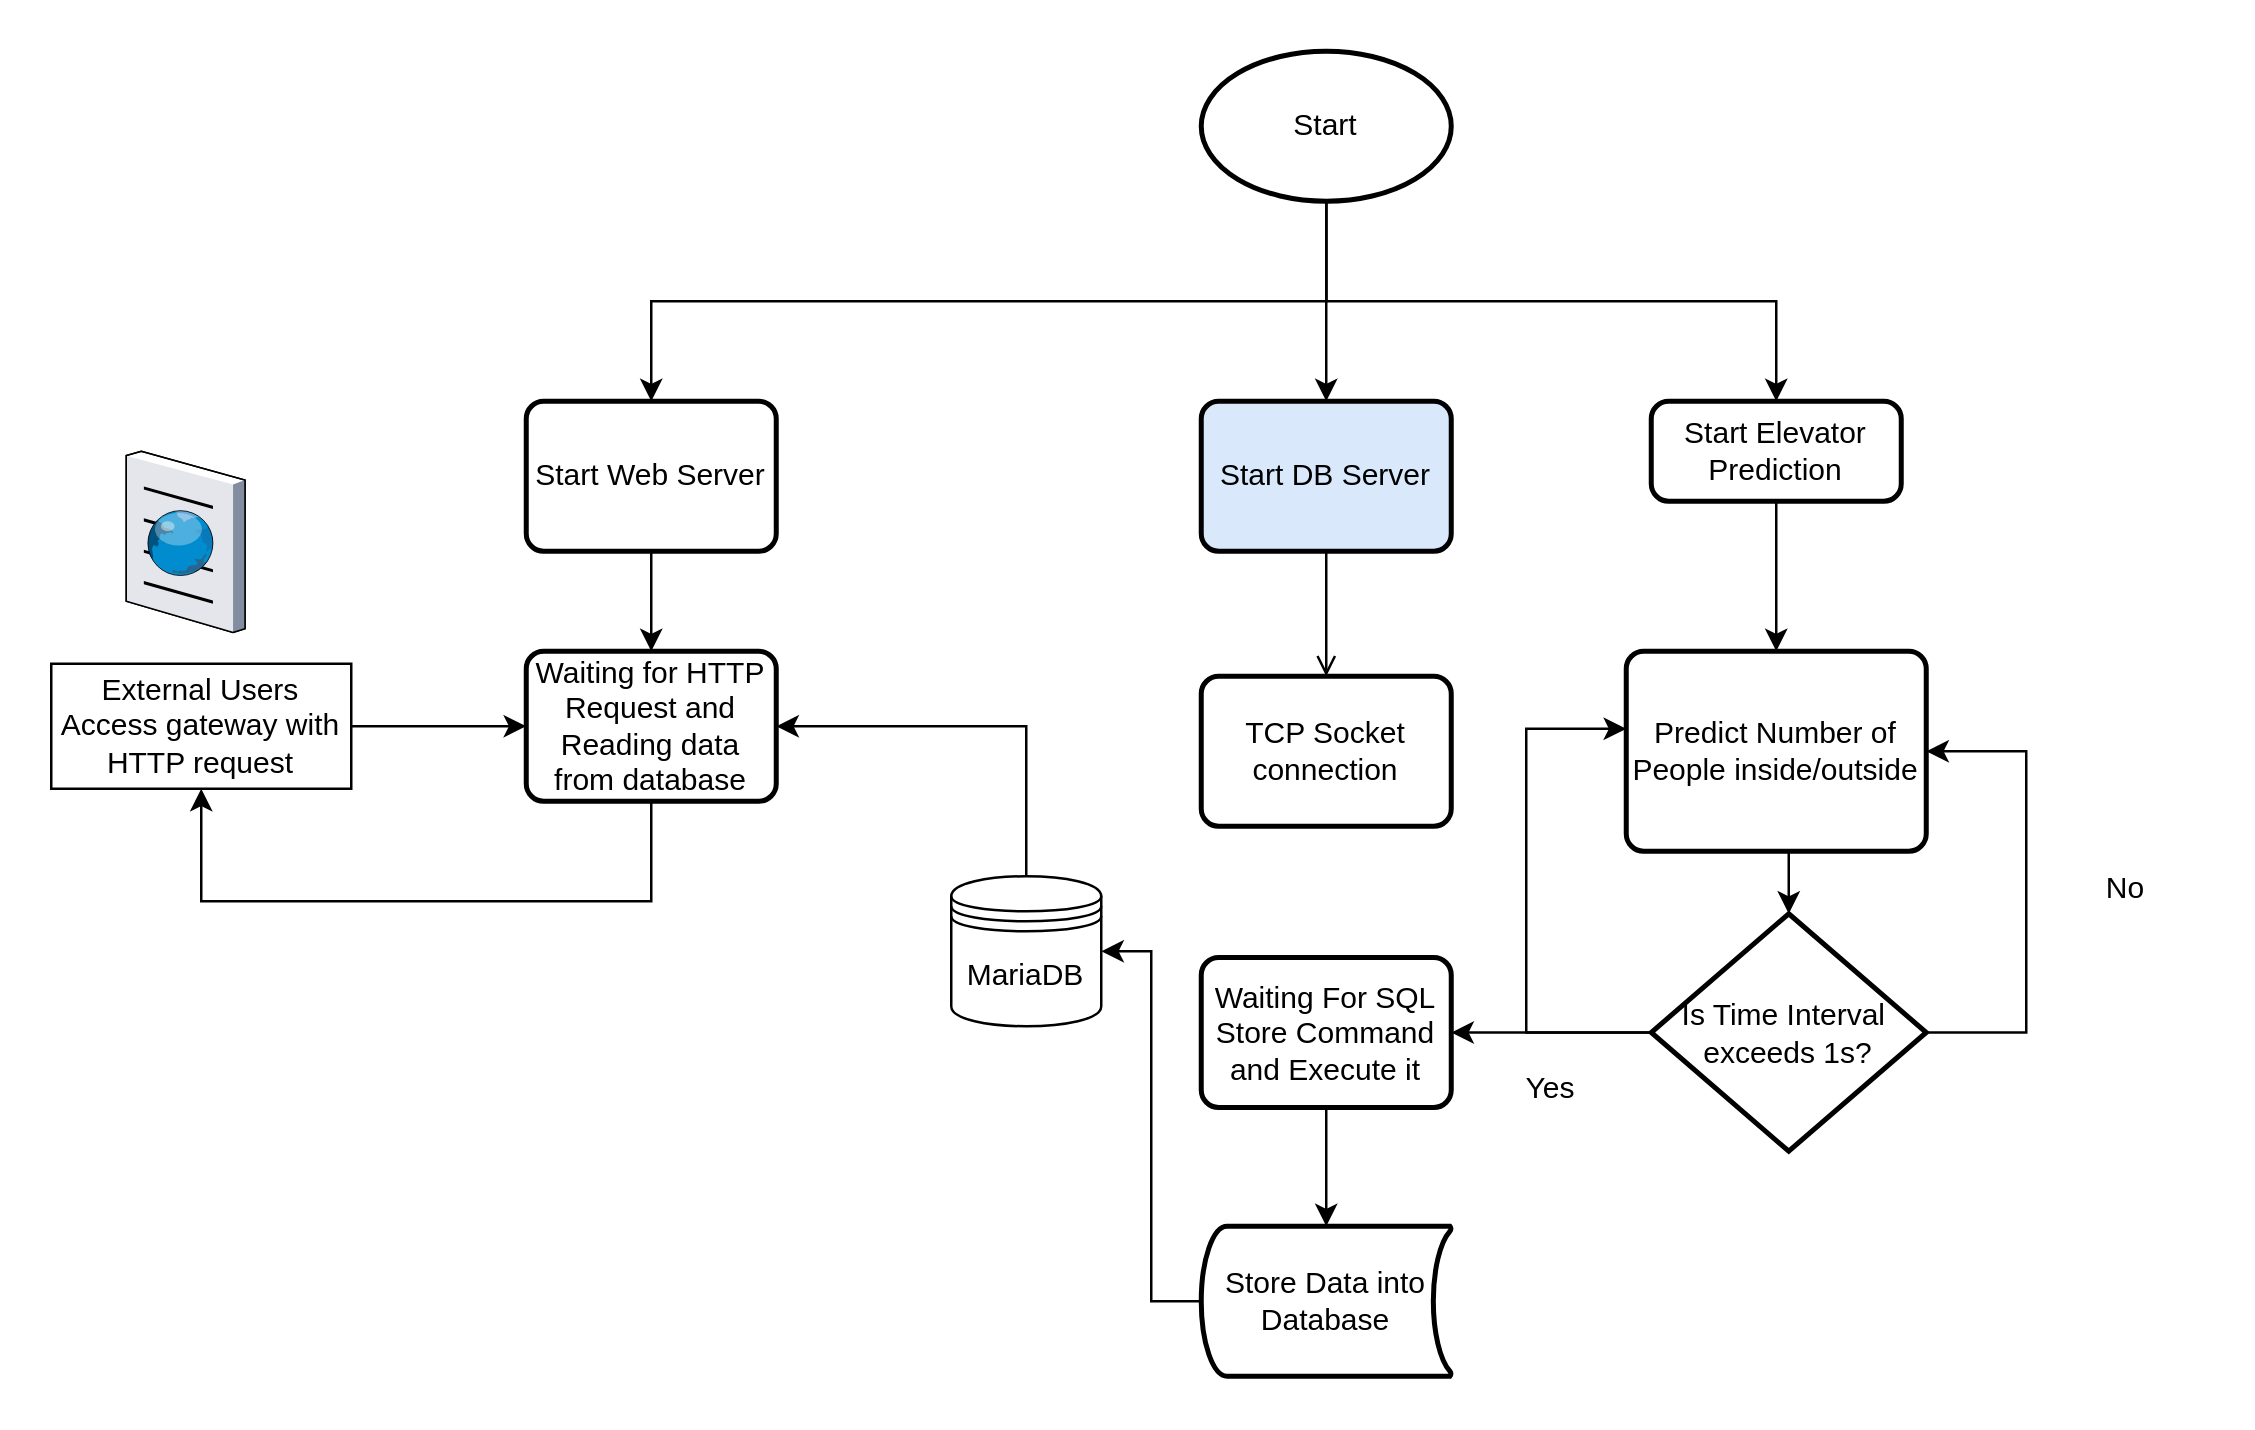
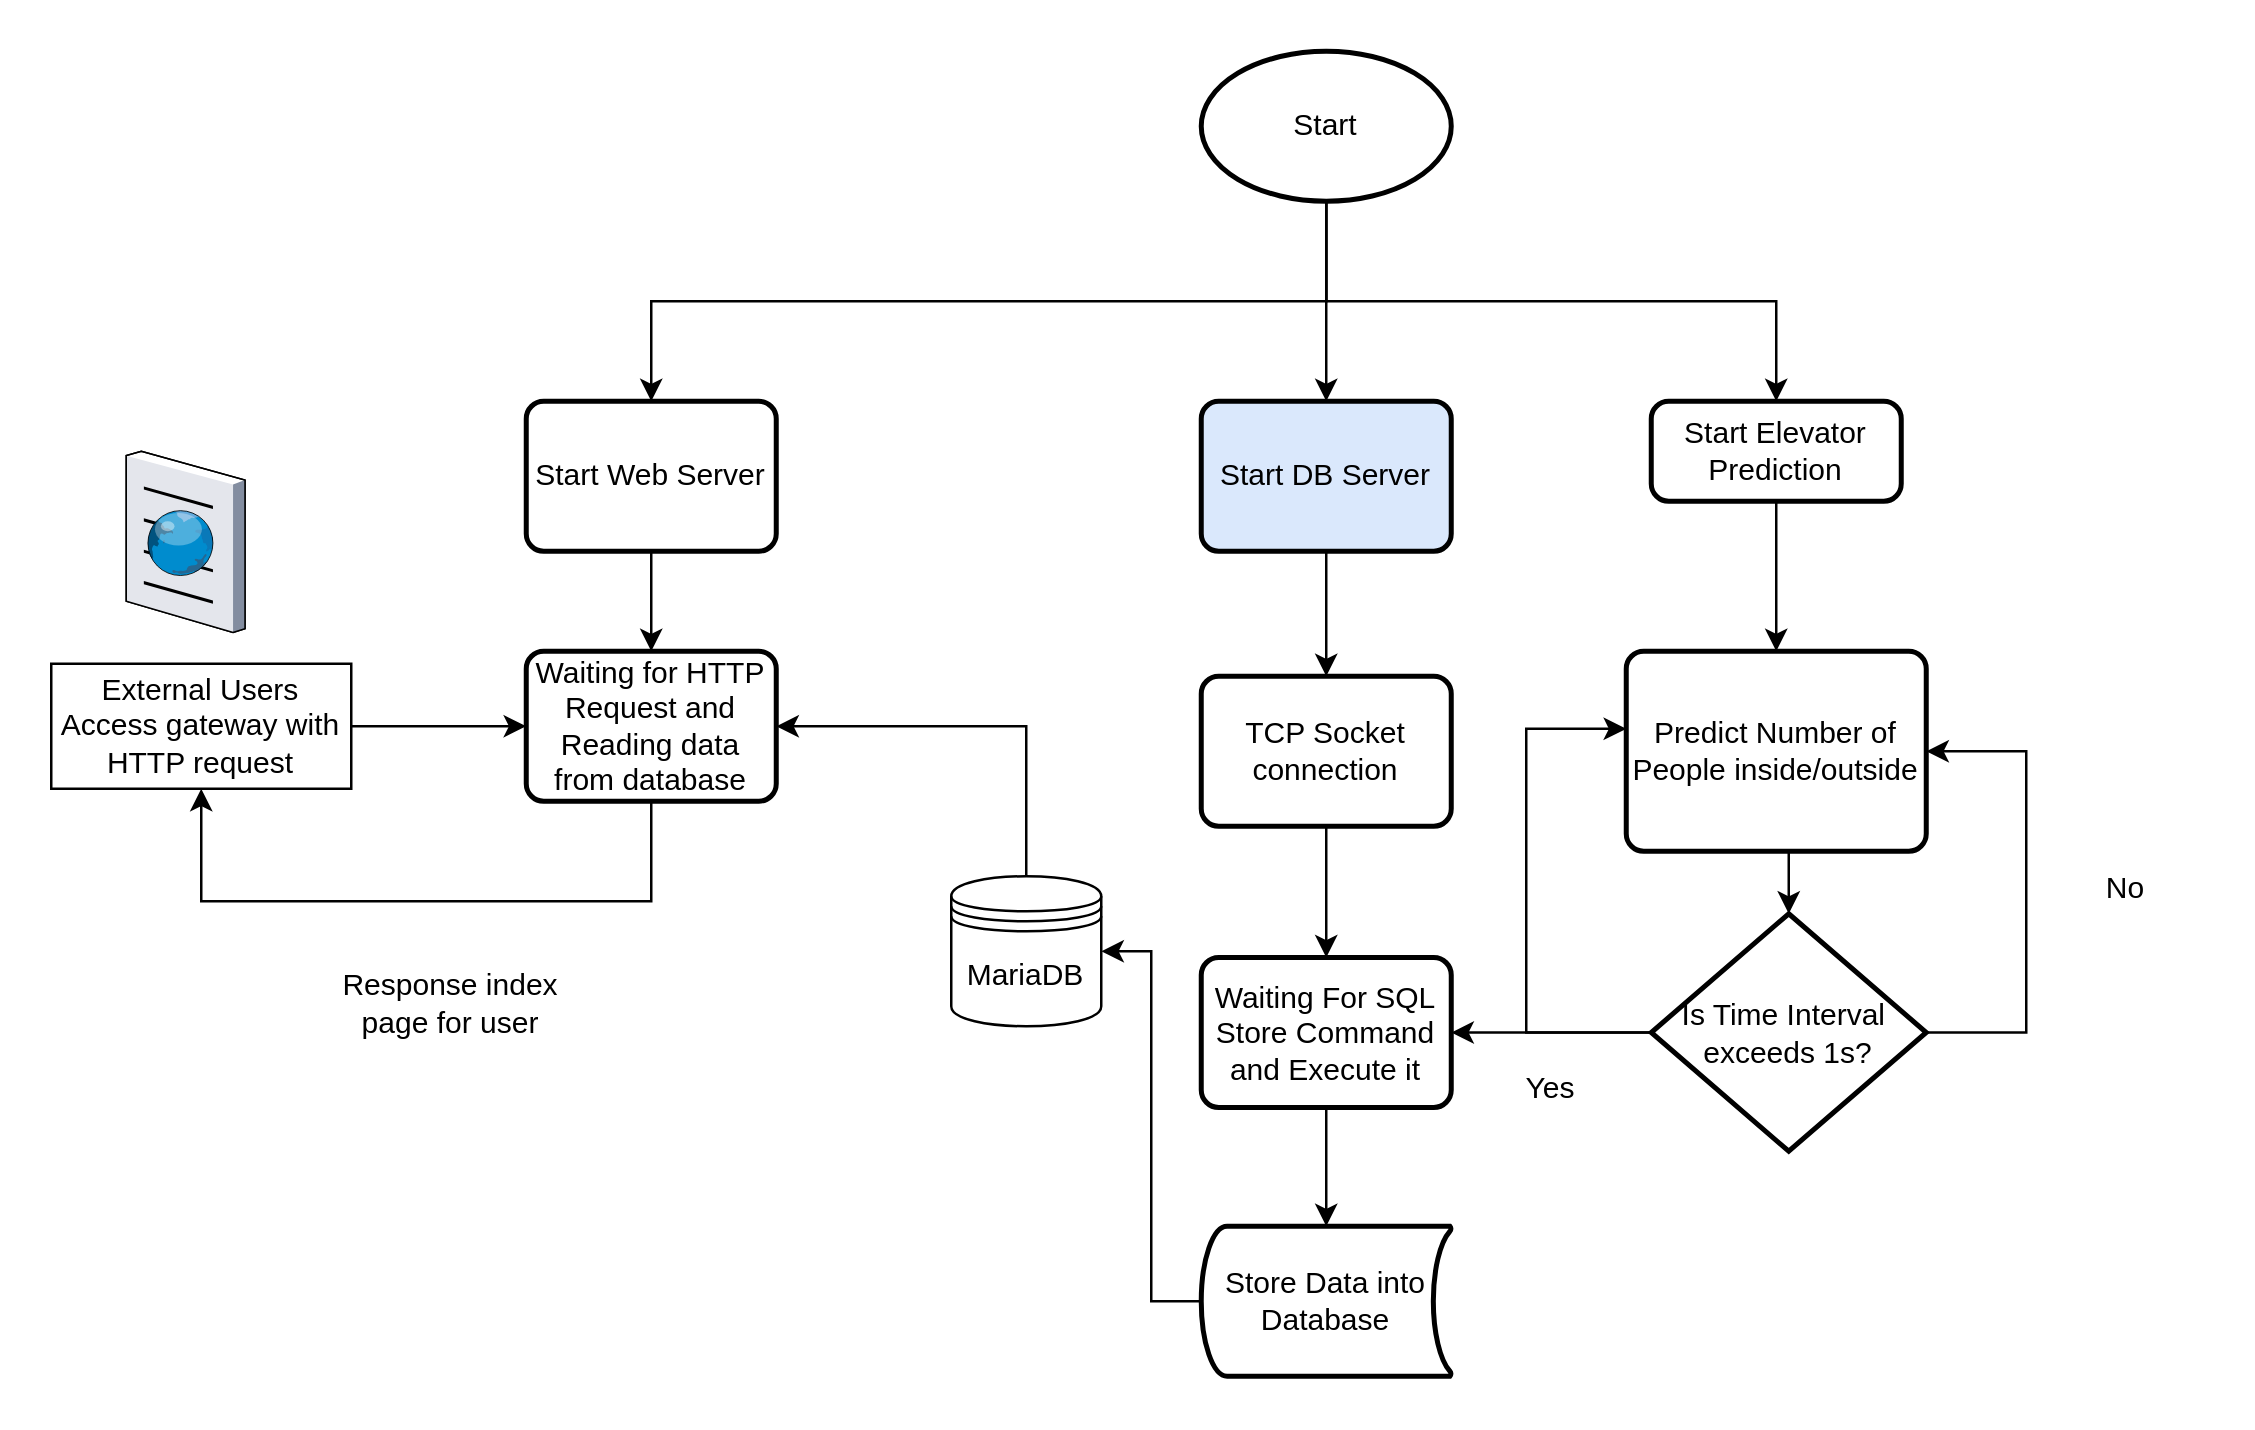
edge "Start DB Server" -> "TCP Socket connection": arrowhead open -> classic
edge "TCP Socket connection" -> "Waiting For SQL Store Command and Execute it": added
node "Response index page for user": added
